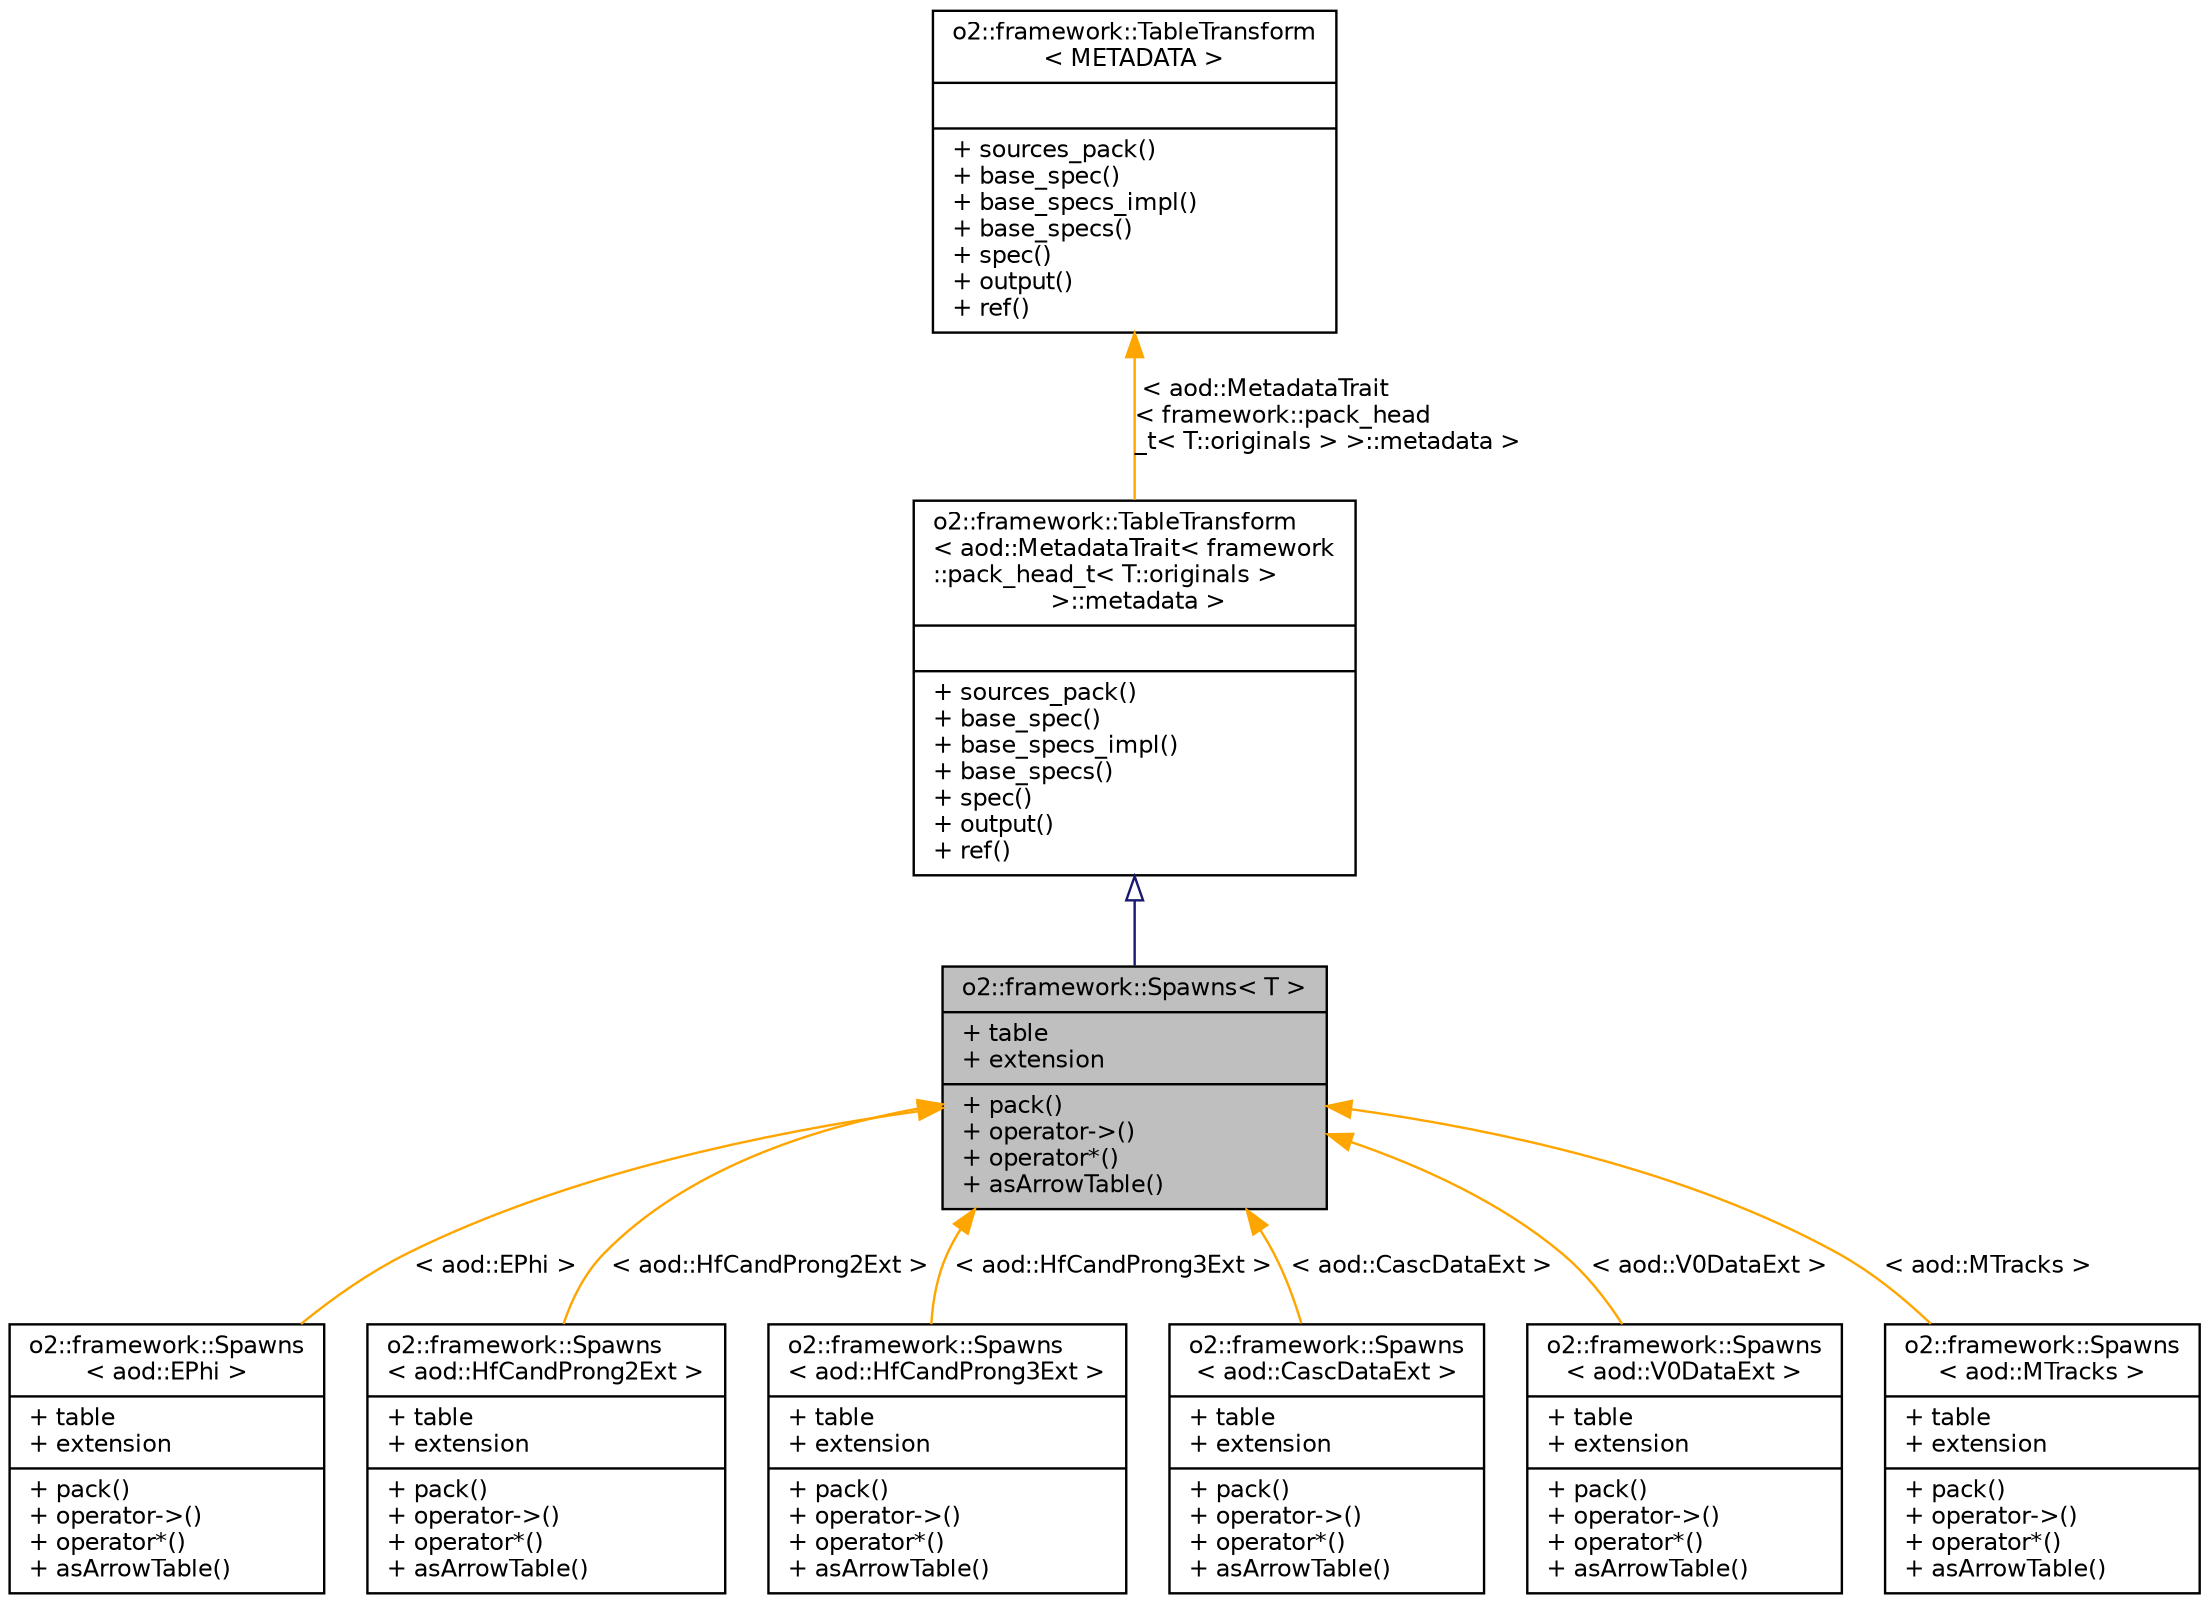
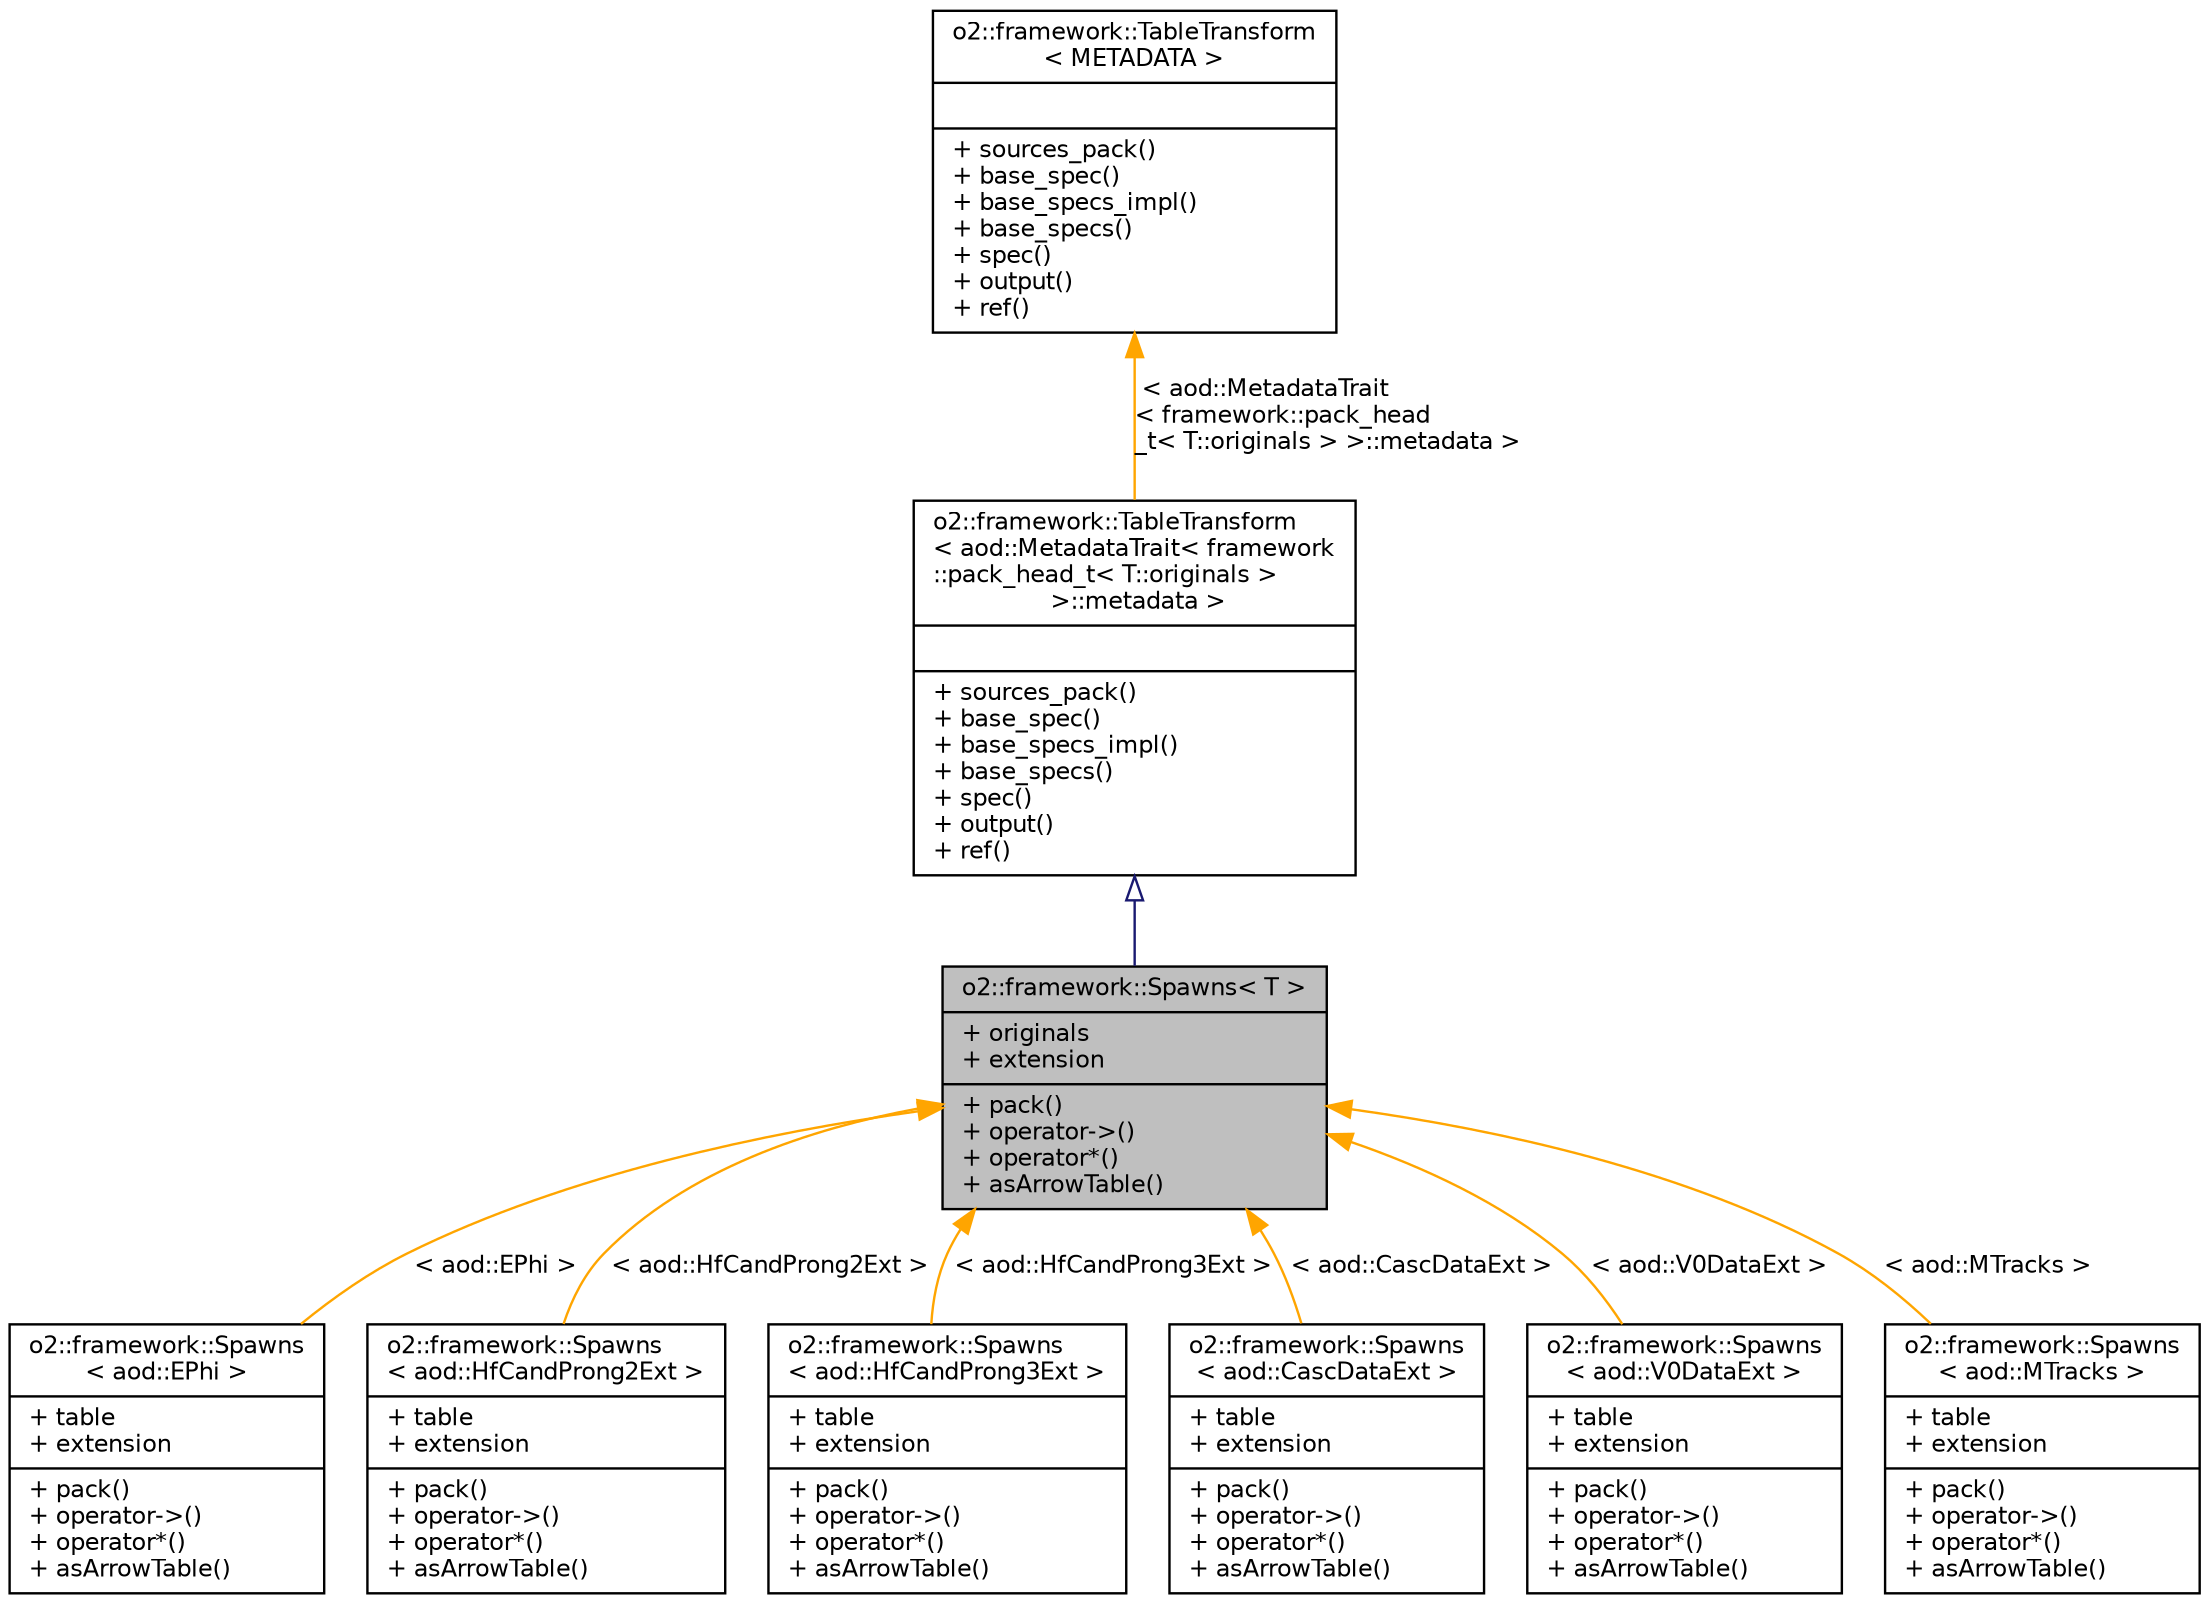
node "o2::framework::Spawns< T >": text "+ table" -> "+ originals"
